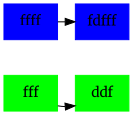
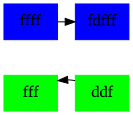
edge "fff" -> "ddf": reversed
